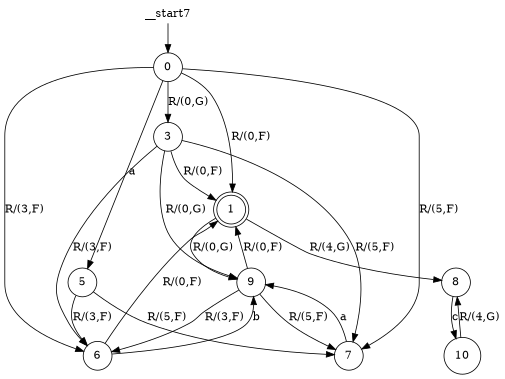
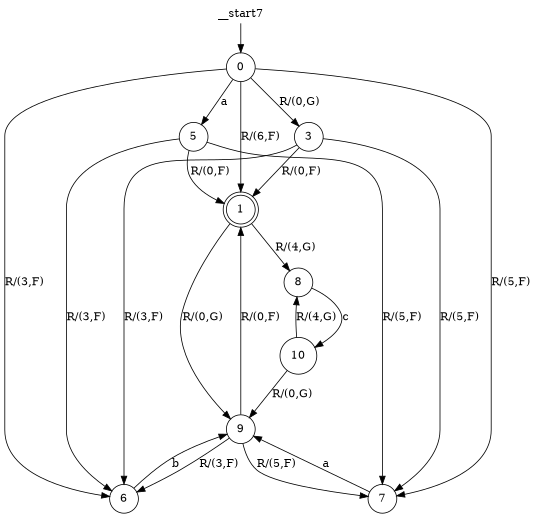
edge "0" -> "1": label "R/(0,F)" -> "R/(6,F)"
edge "3" -> "9": now "10" -> "9"
edge "6" -> "1": now "5" -> "1"
